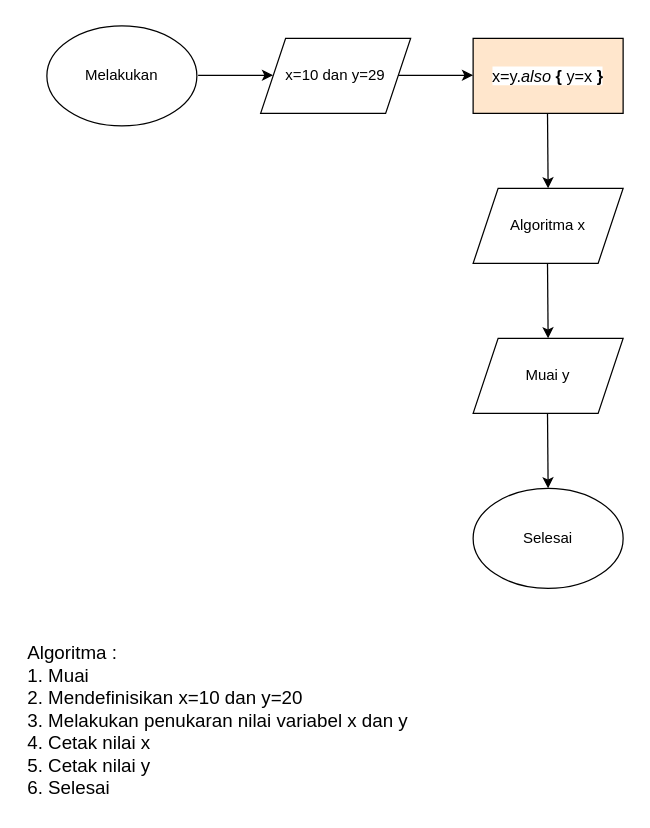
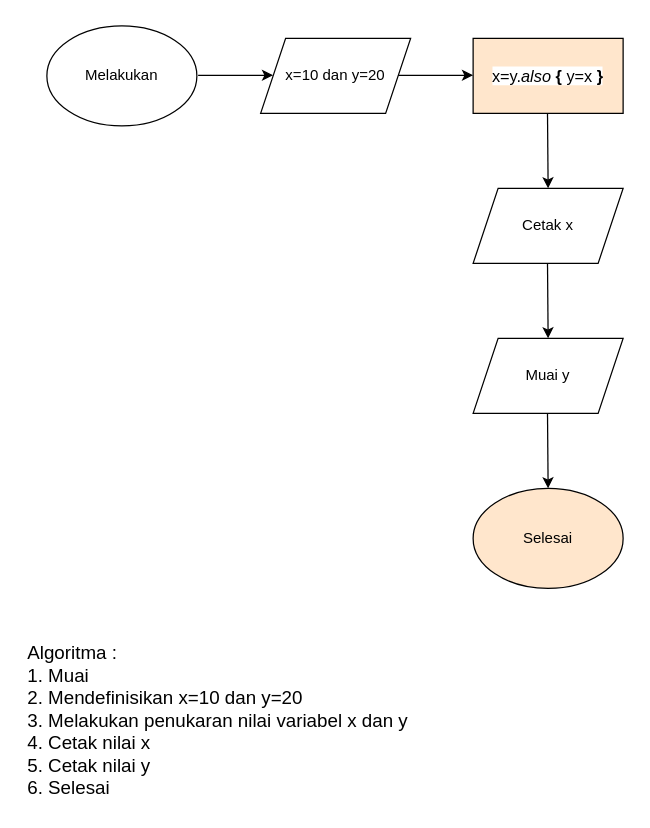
node "x=10 dan y=29": label "x=10 dan y=29" -> "x=10 dan y=20"
node "Algoritma x": label "Algoritma x" -> "Cetak x"
node "Selesai": fillcolor #ffffff -> #ffe6cc
